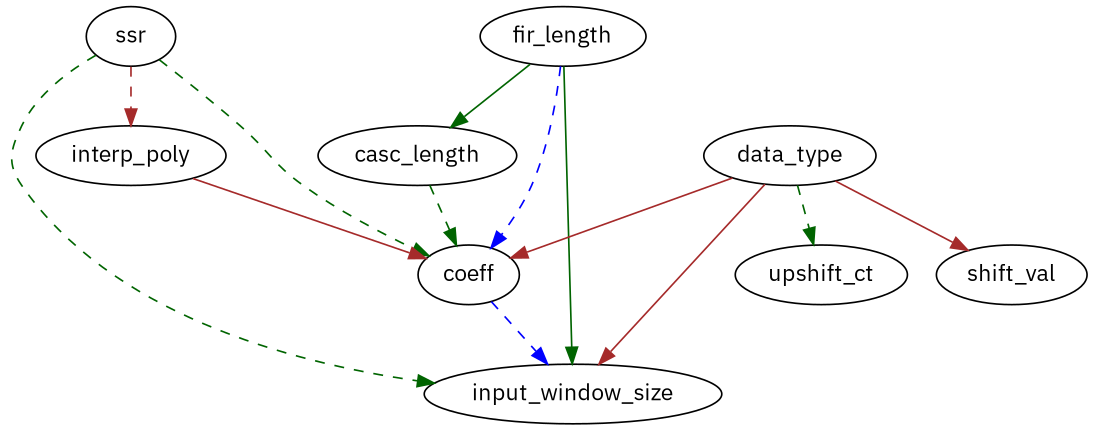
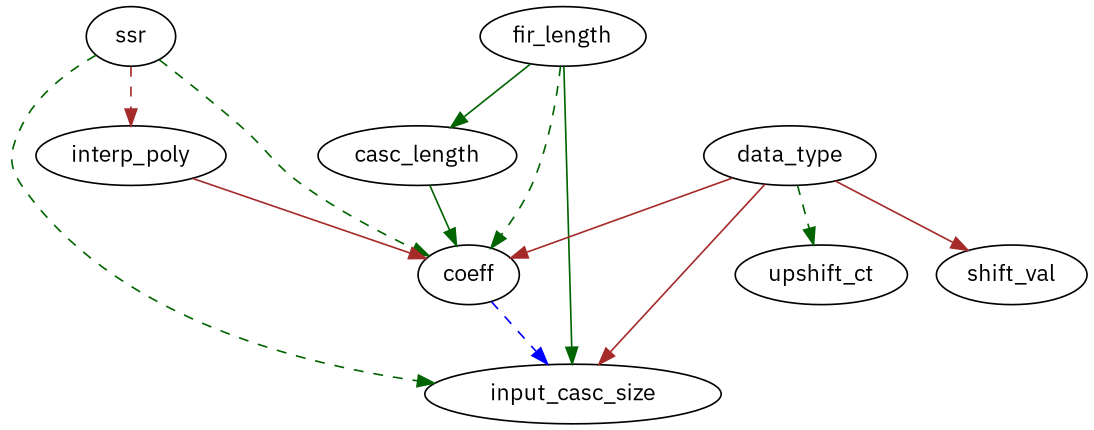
edge "fir_length" -> "coeff": color blue -> darkgreen
edge "casc_length" -> "coeff": style dashed -> solid
node "input_window_size": label "input_window_size" -> "input_casc_size"
